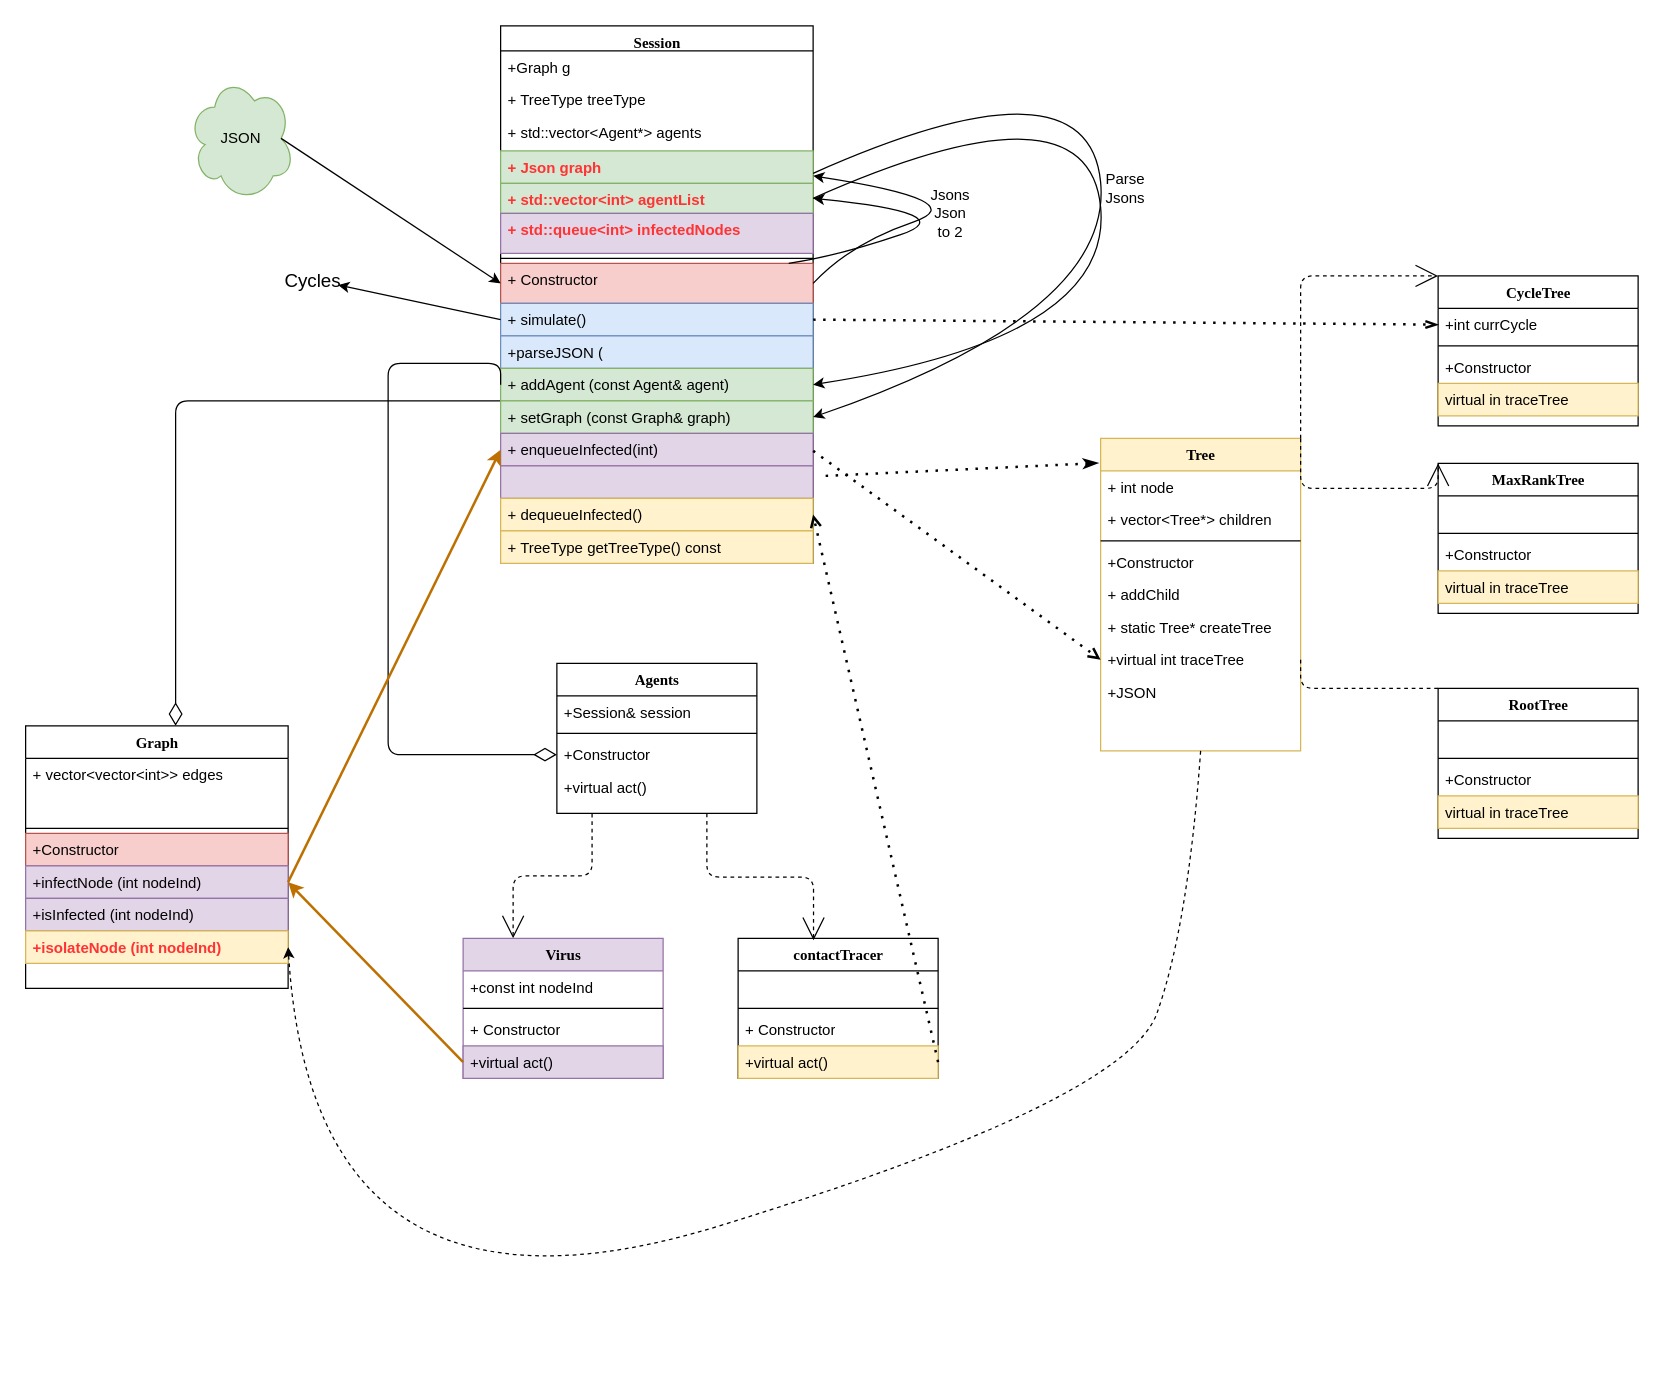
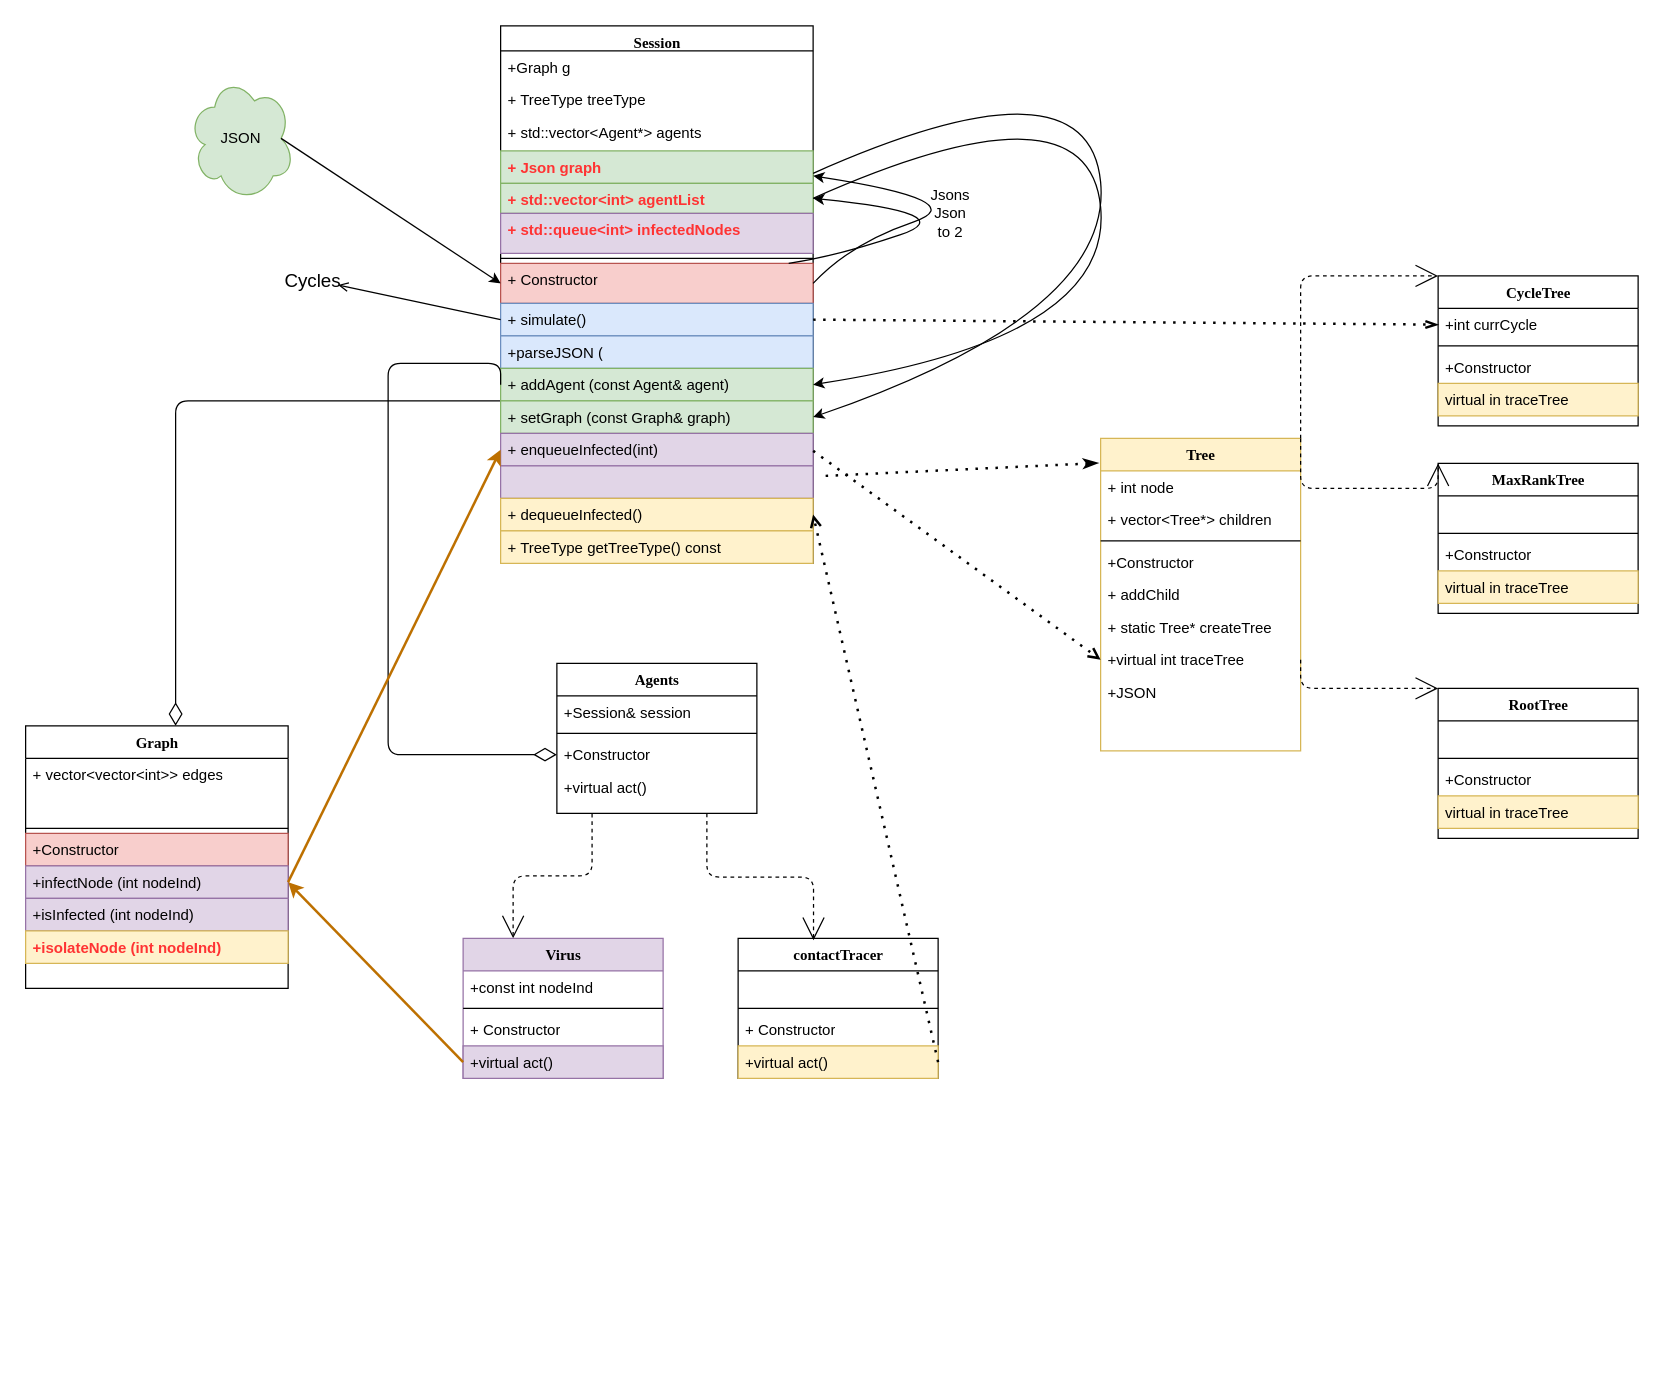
node "Parse Jsons": removed
edge "+ simulate()" -> "Cycles": arrowhead classic -> open
edge "+virtual int traceTree" -- "RootTree": arrowhead none -> open
edge "Tree" -> "+isolateNode (int nodeInd)": removed
